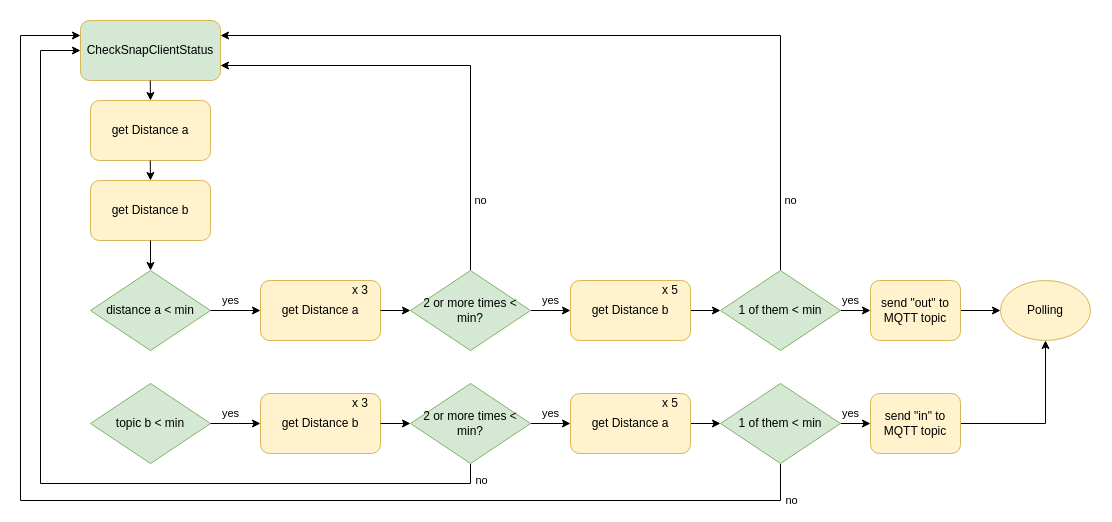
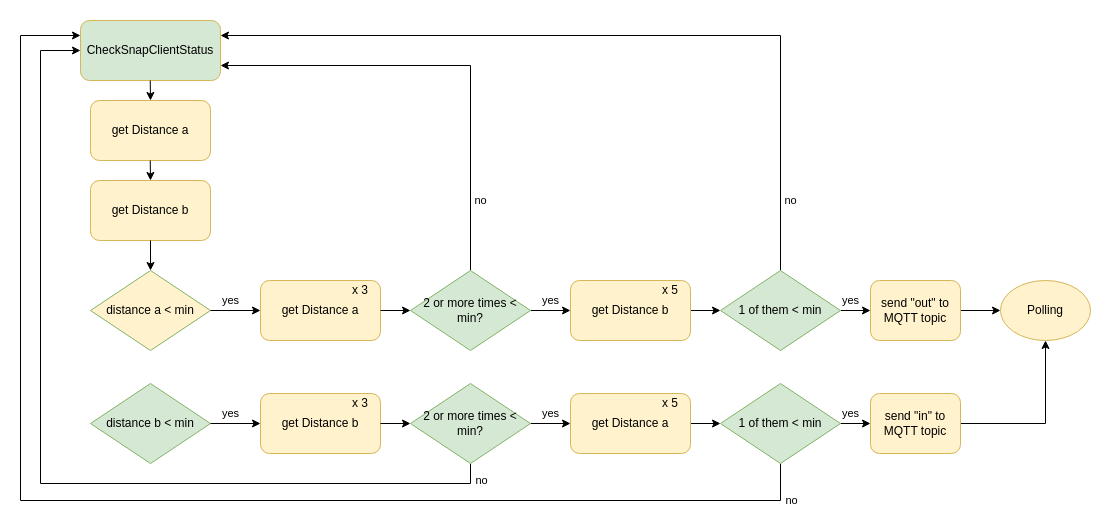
node "distance a < min": fillcolor #d5e8d4 -> #fff2cc
node "topic b < min": label "topic b < min" -> "distance b < min"
